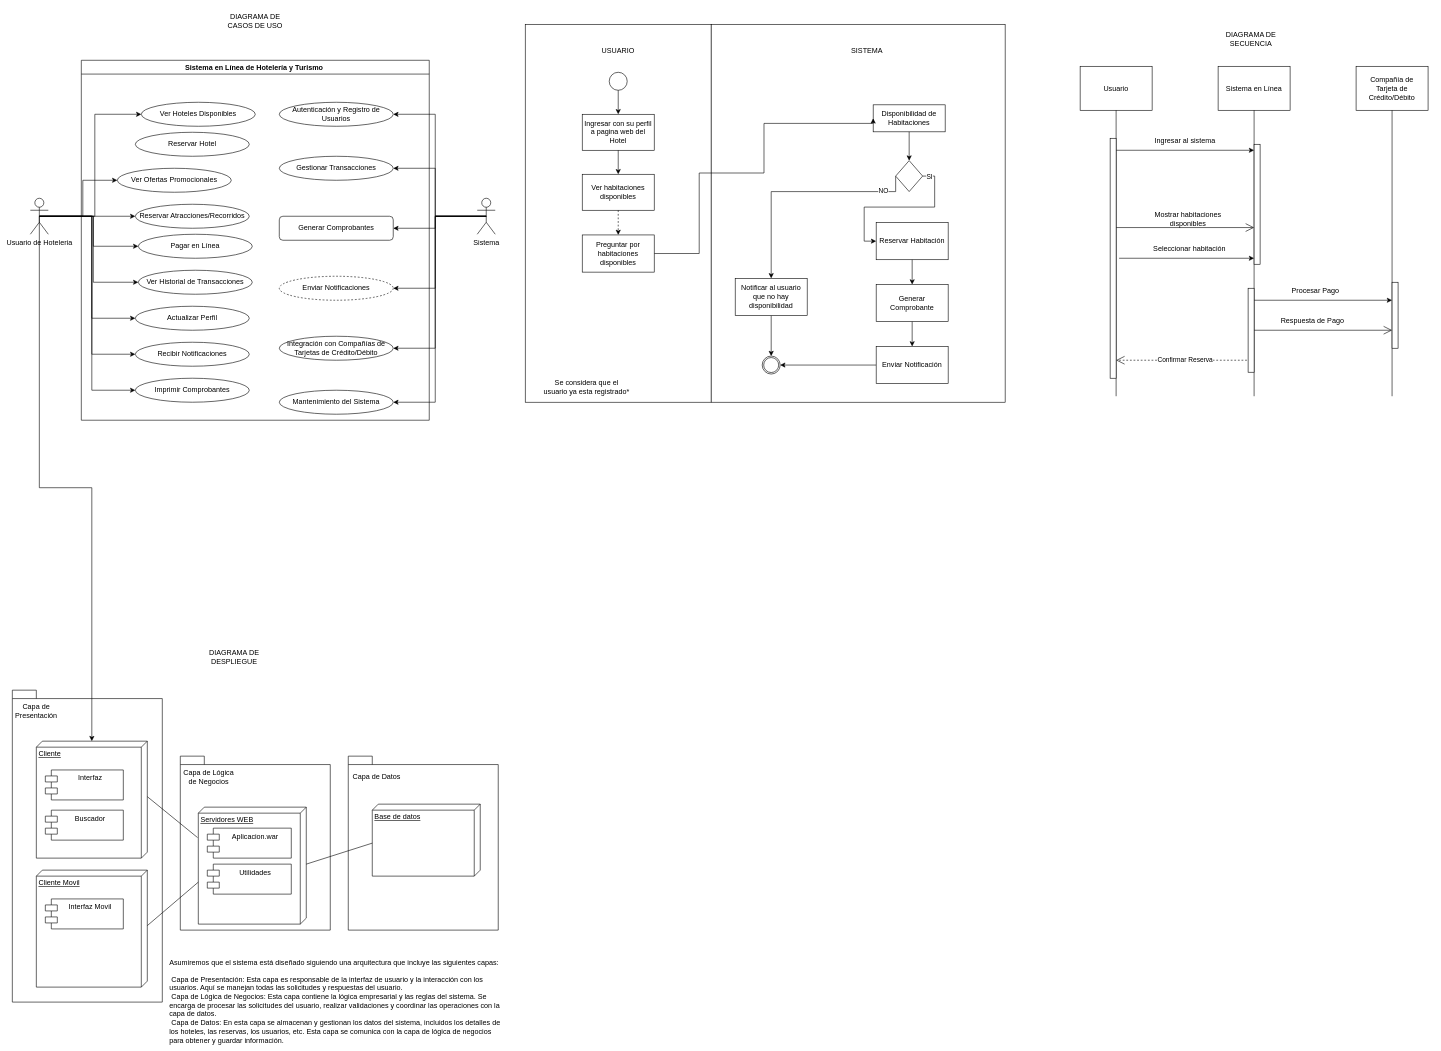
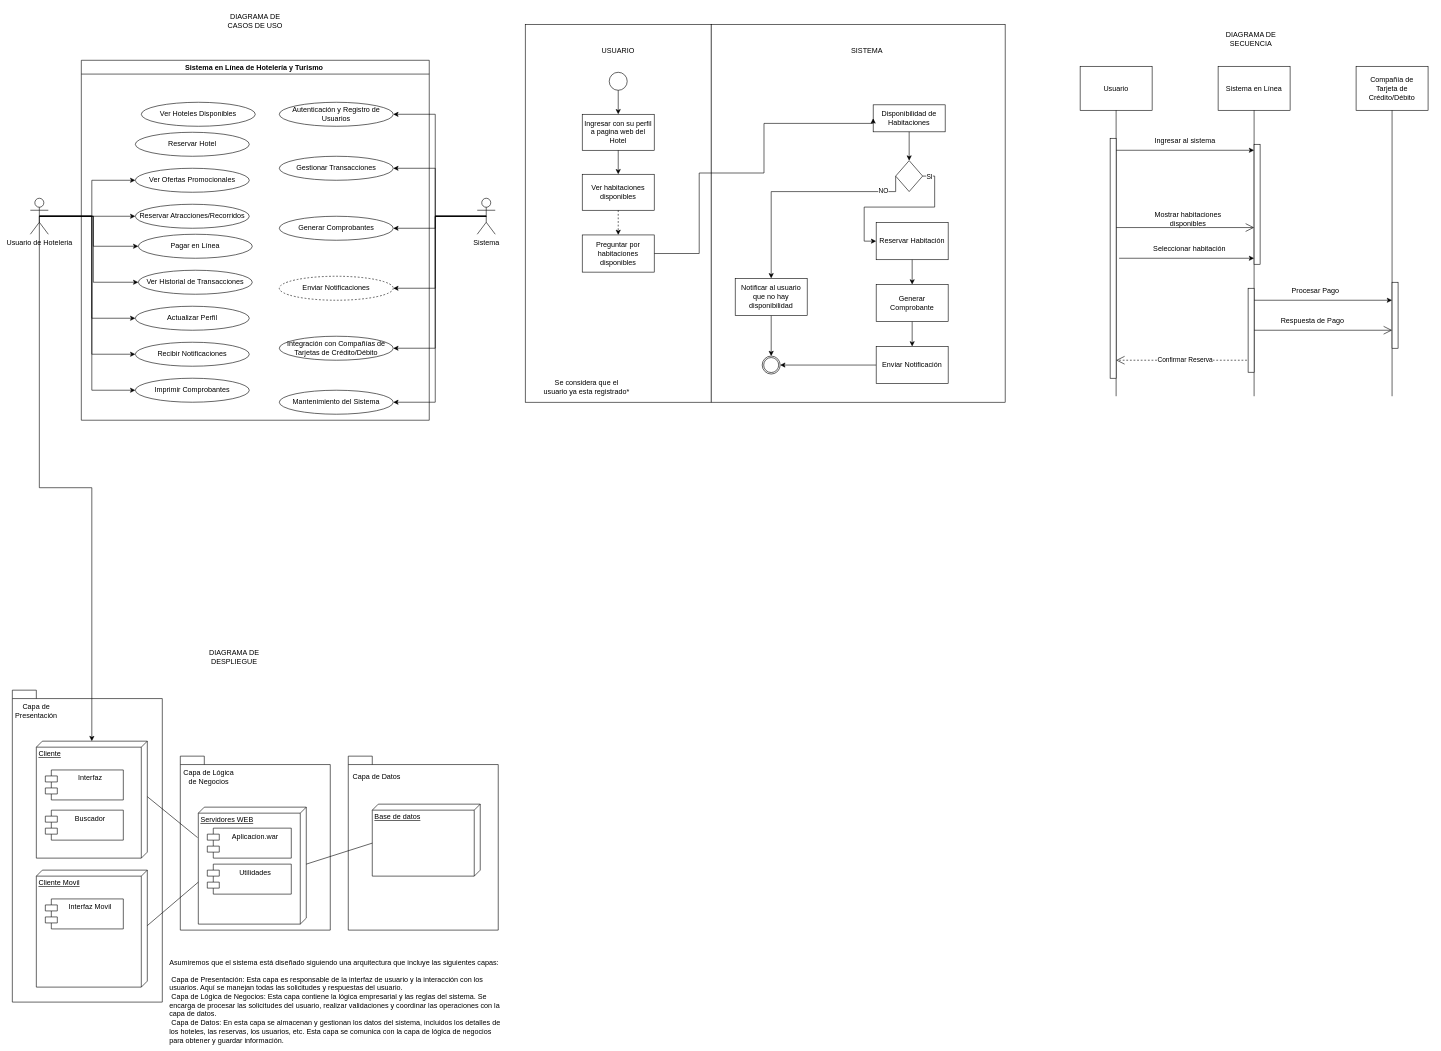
edge "Usuario de Hoteleria" -> "Ver Hoteles Disponibles": removed
node "Ver Ofertas Promocionales": moved (174, 180) -> (192, 180)
node "Generar Comprobantes": shape rounded rectangle -> ellipse
